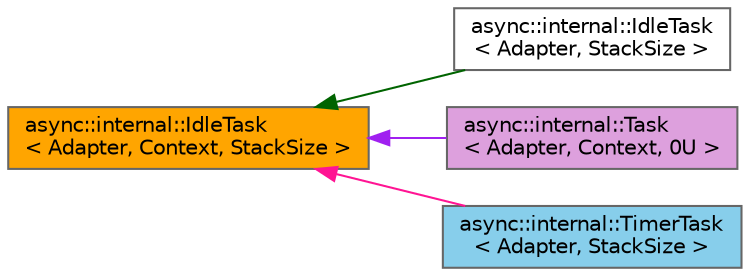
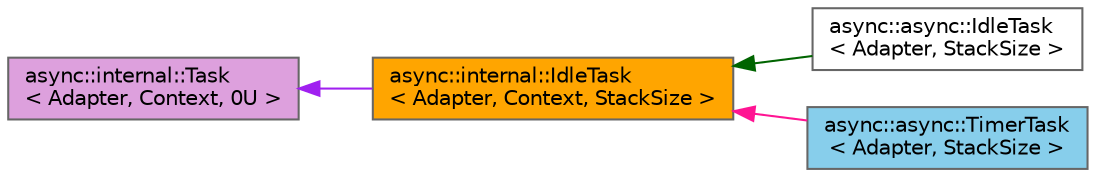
node "async::internal::IdleTask < Adapter, StackSize >": label "async::internal::IdleTask < Adapter, StackSize >" -> "async::async::IdleTask < Adapter, StackSize >"
edge "async::internal::Task < Adapter, Context, 0U >" -> "async::internal::IdleTask < Adapter, Context, StackSize >": reversed
node "async::internal::TimerTask < Adapter, StackSize >": label "async::internal::TimerTask < Adapter, StackSize >" -> "async::async::TimerTask < Adapter, StackSize >"
